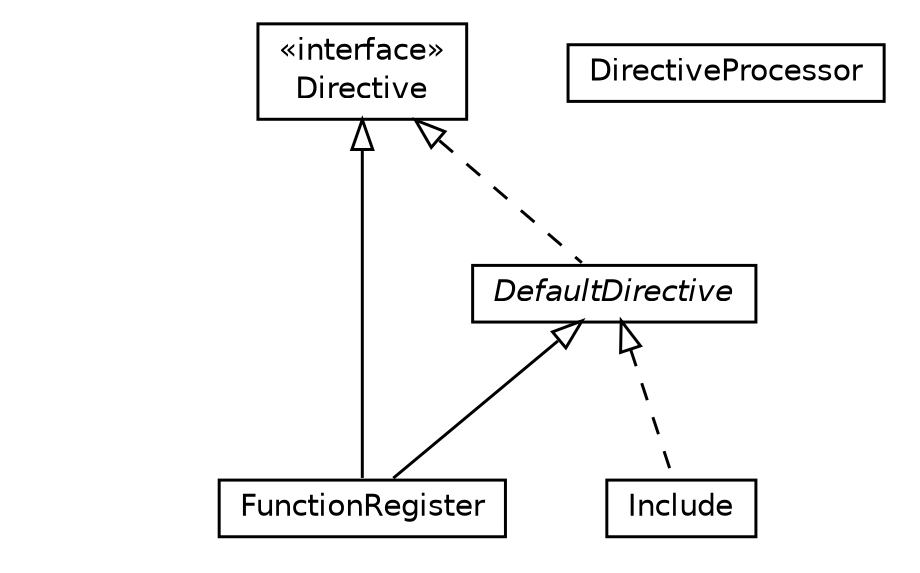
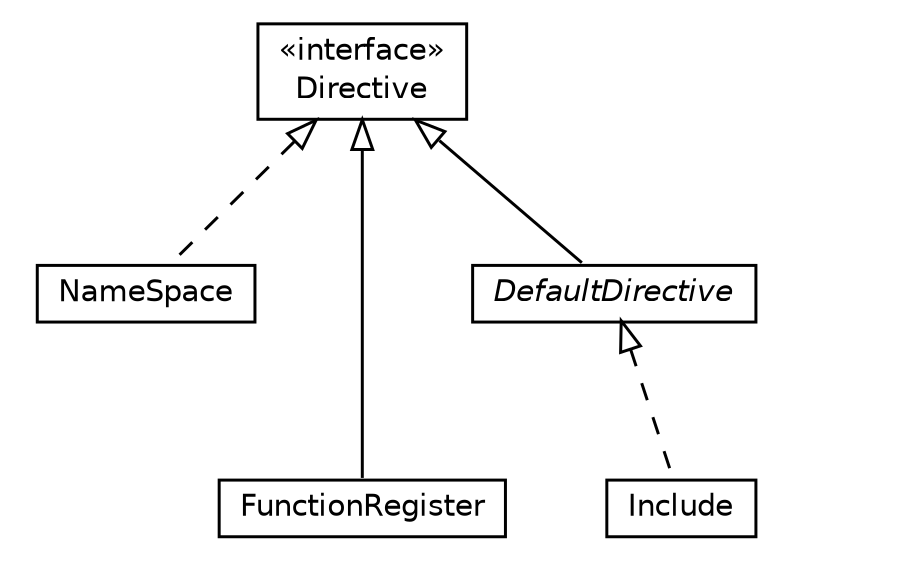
node "DirectiveProcessor": removed
edge "DefaultDirective" -> "Directive": style dashed -> solid
node "NameSpace": added
edge "FunctionRegister" -> "DefaultDirective": removed
